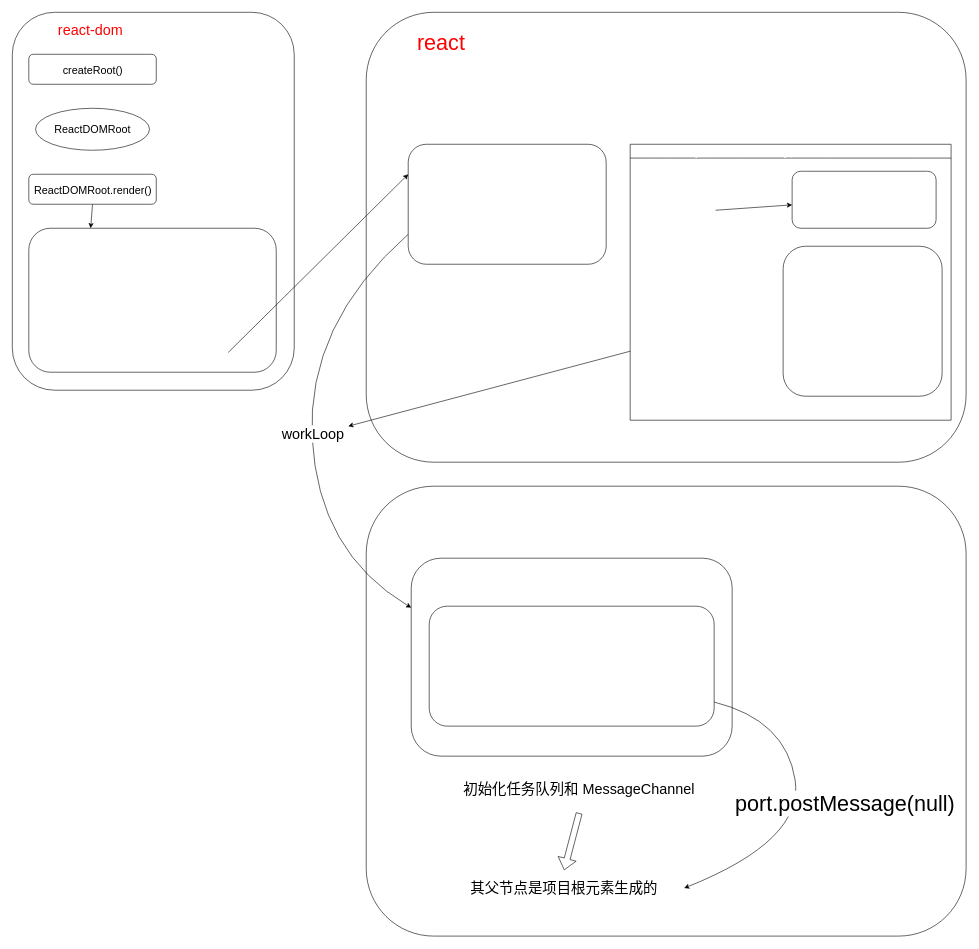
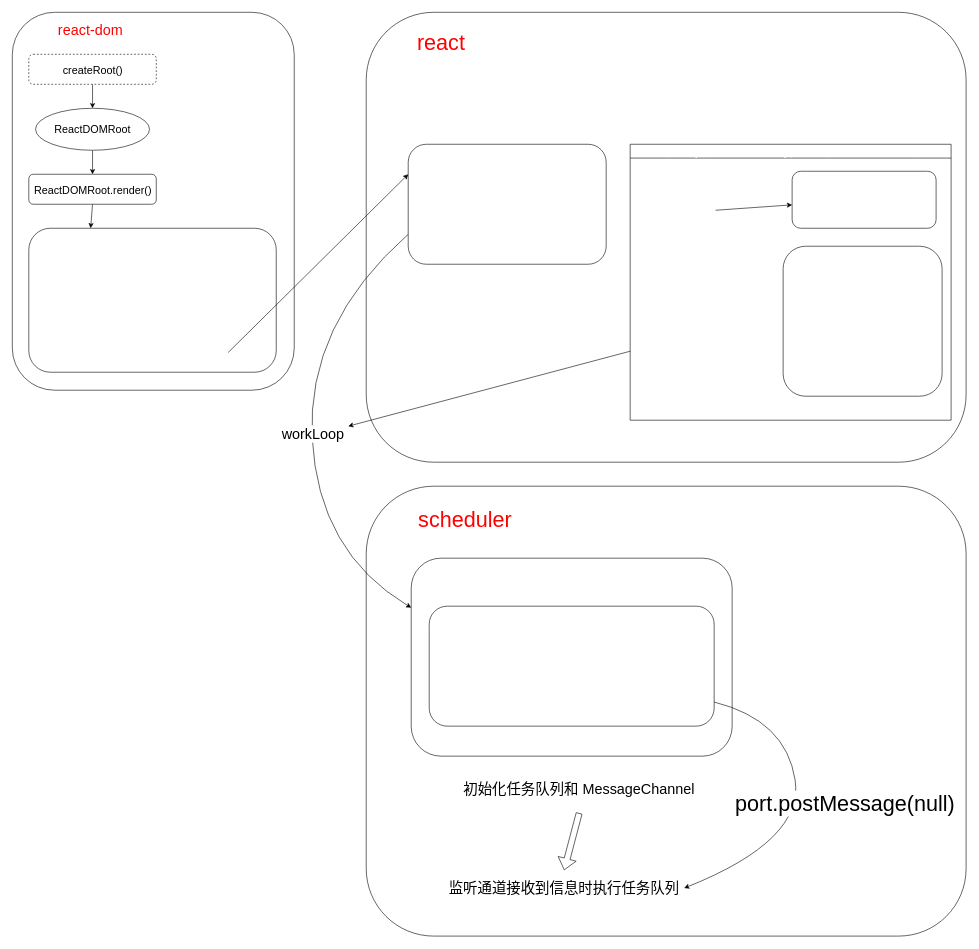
node "createRoot()": style solid -> dashed
edge "createRoot()" -> "ReactDOMRoot": added
edge "ReactDOMRoot" -> "ReactDOMRoot.render()": added
node "scheduler": added
node "其父节点是项目根元素生成的": label "其父节点是项目根元素生成的" -> "监听通道接收到信息时执行任务队列"
